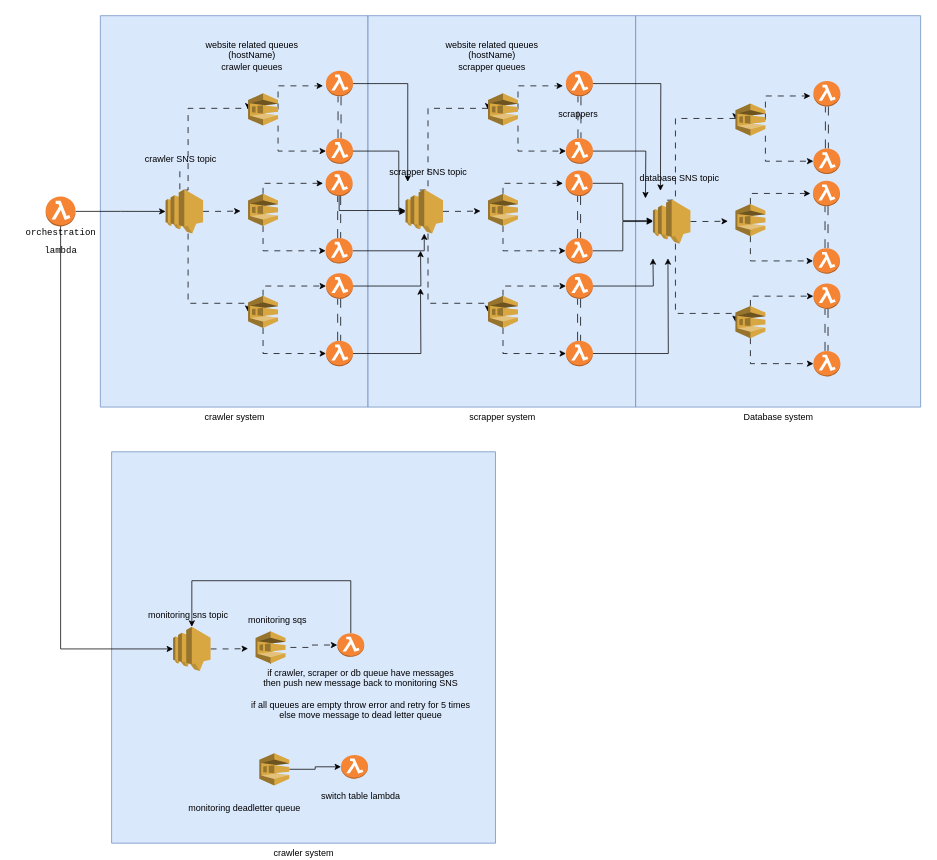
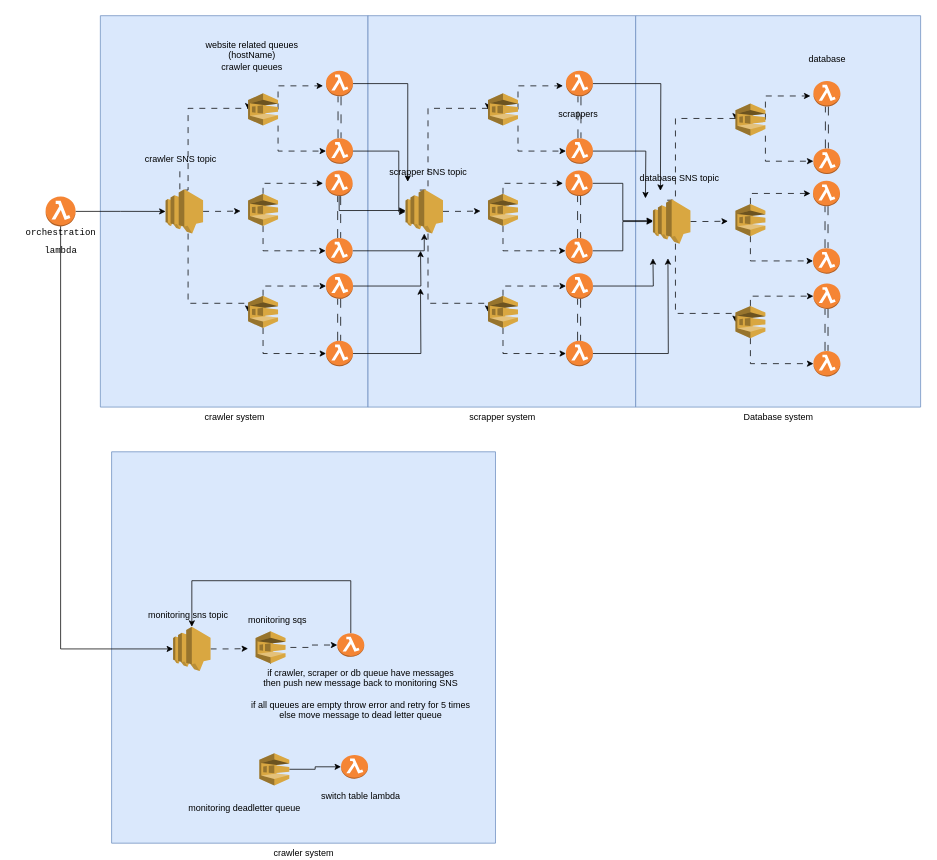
node "website related queues (hostName) scrapper queues": removed
node "database": added
